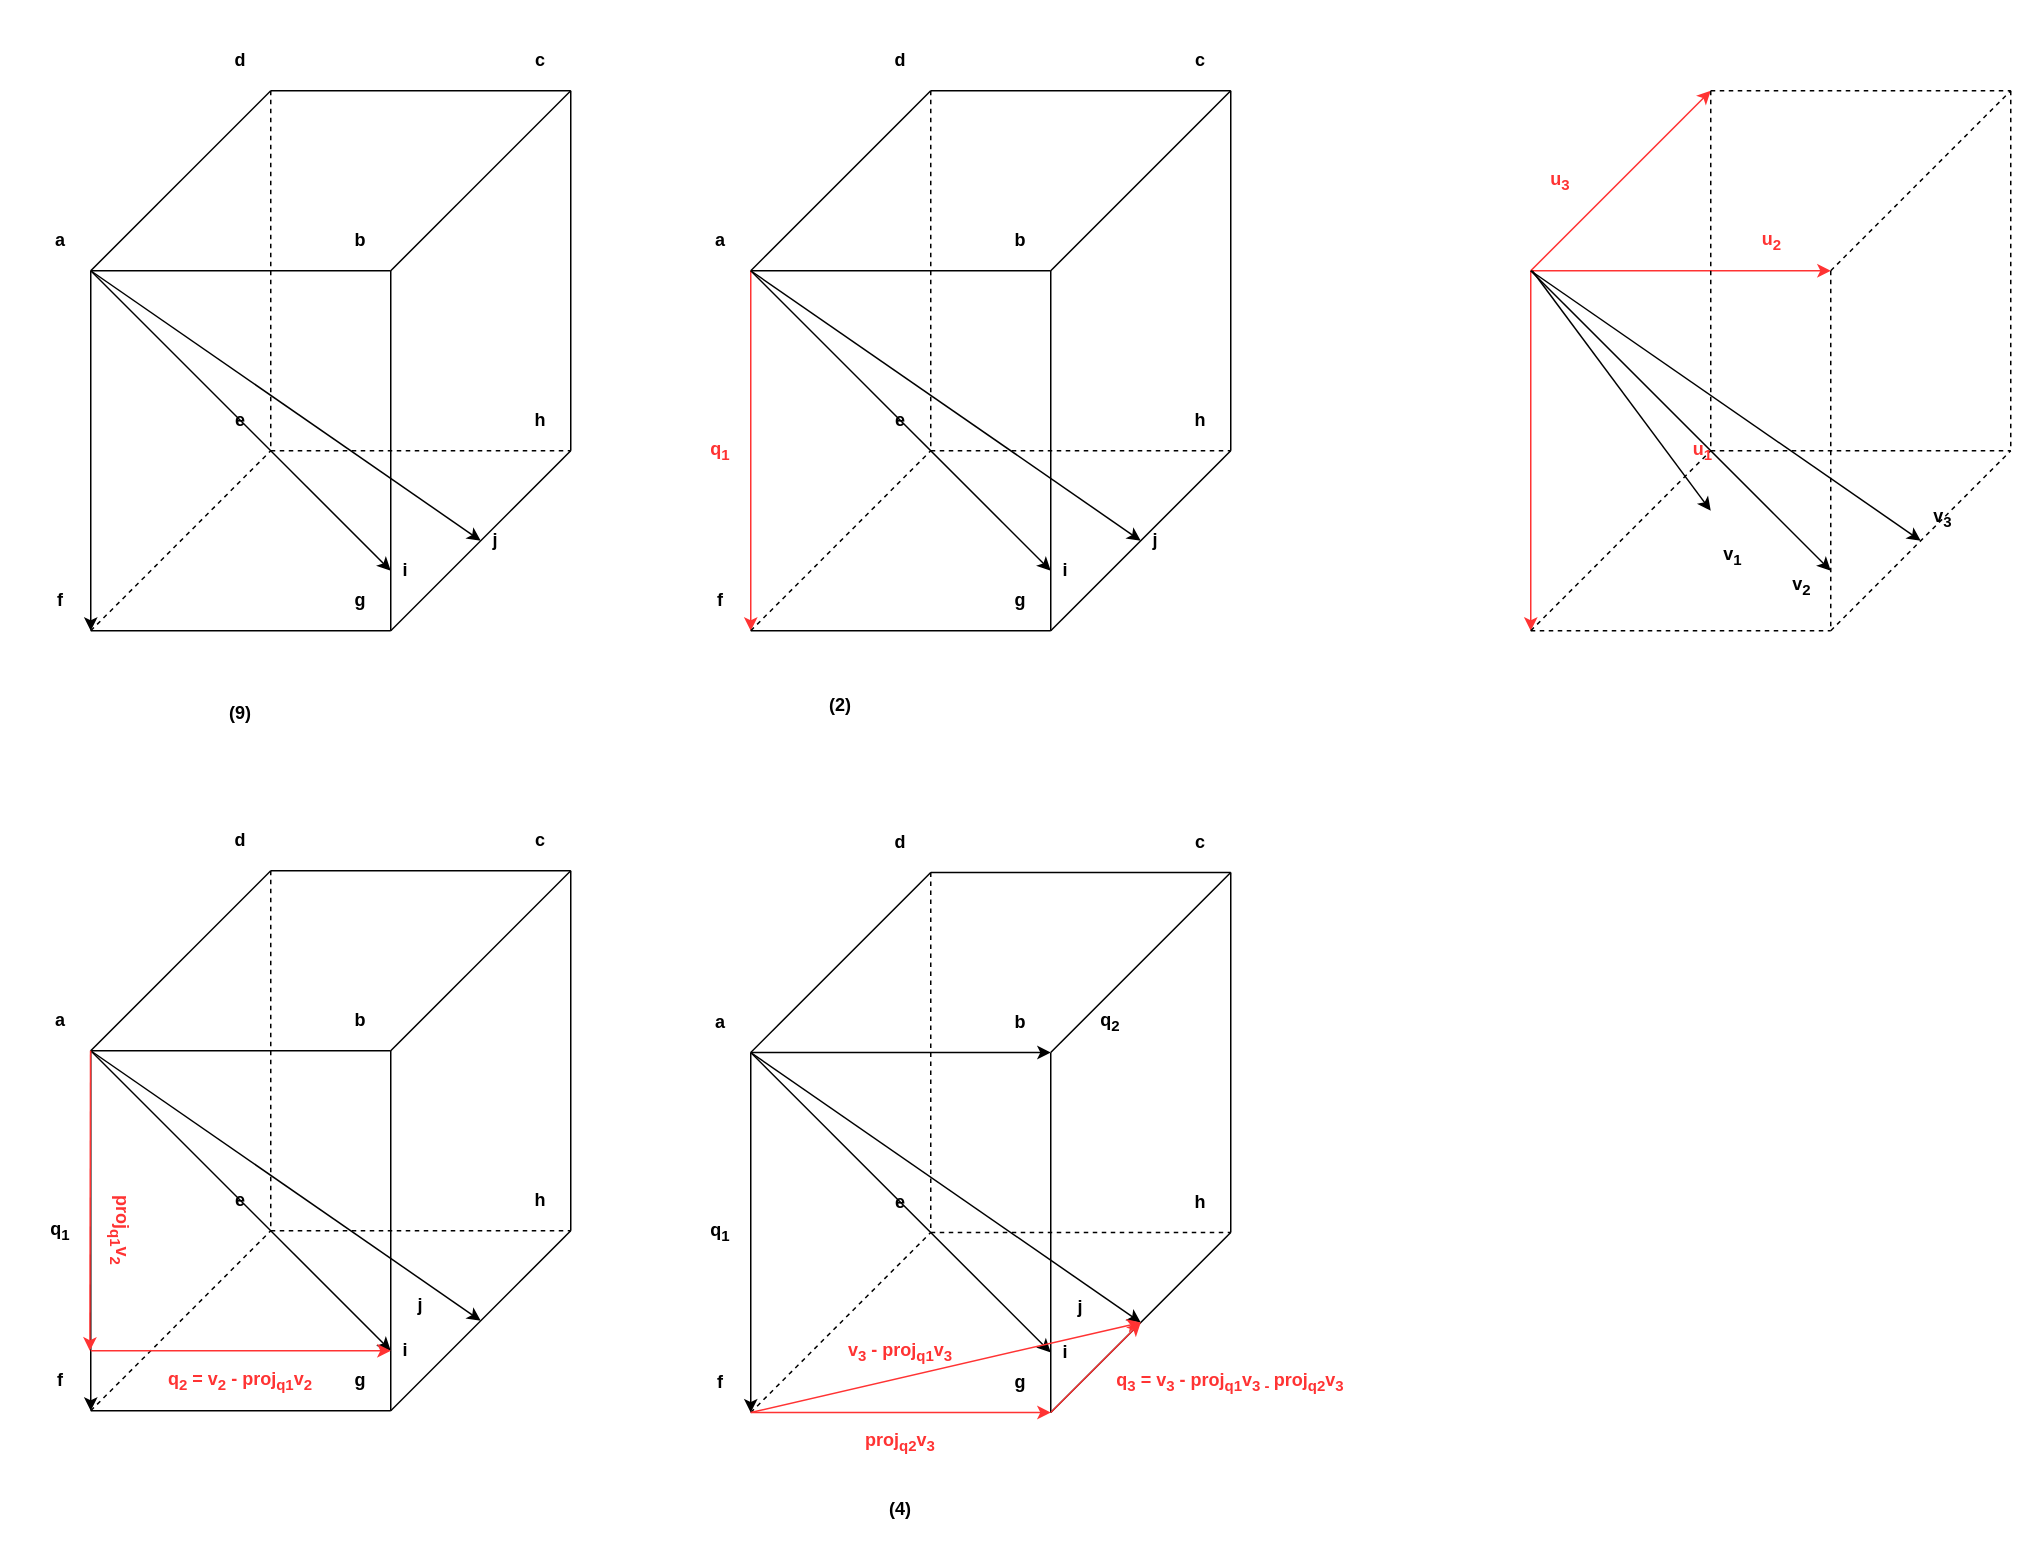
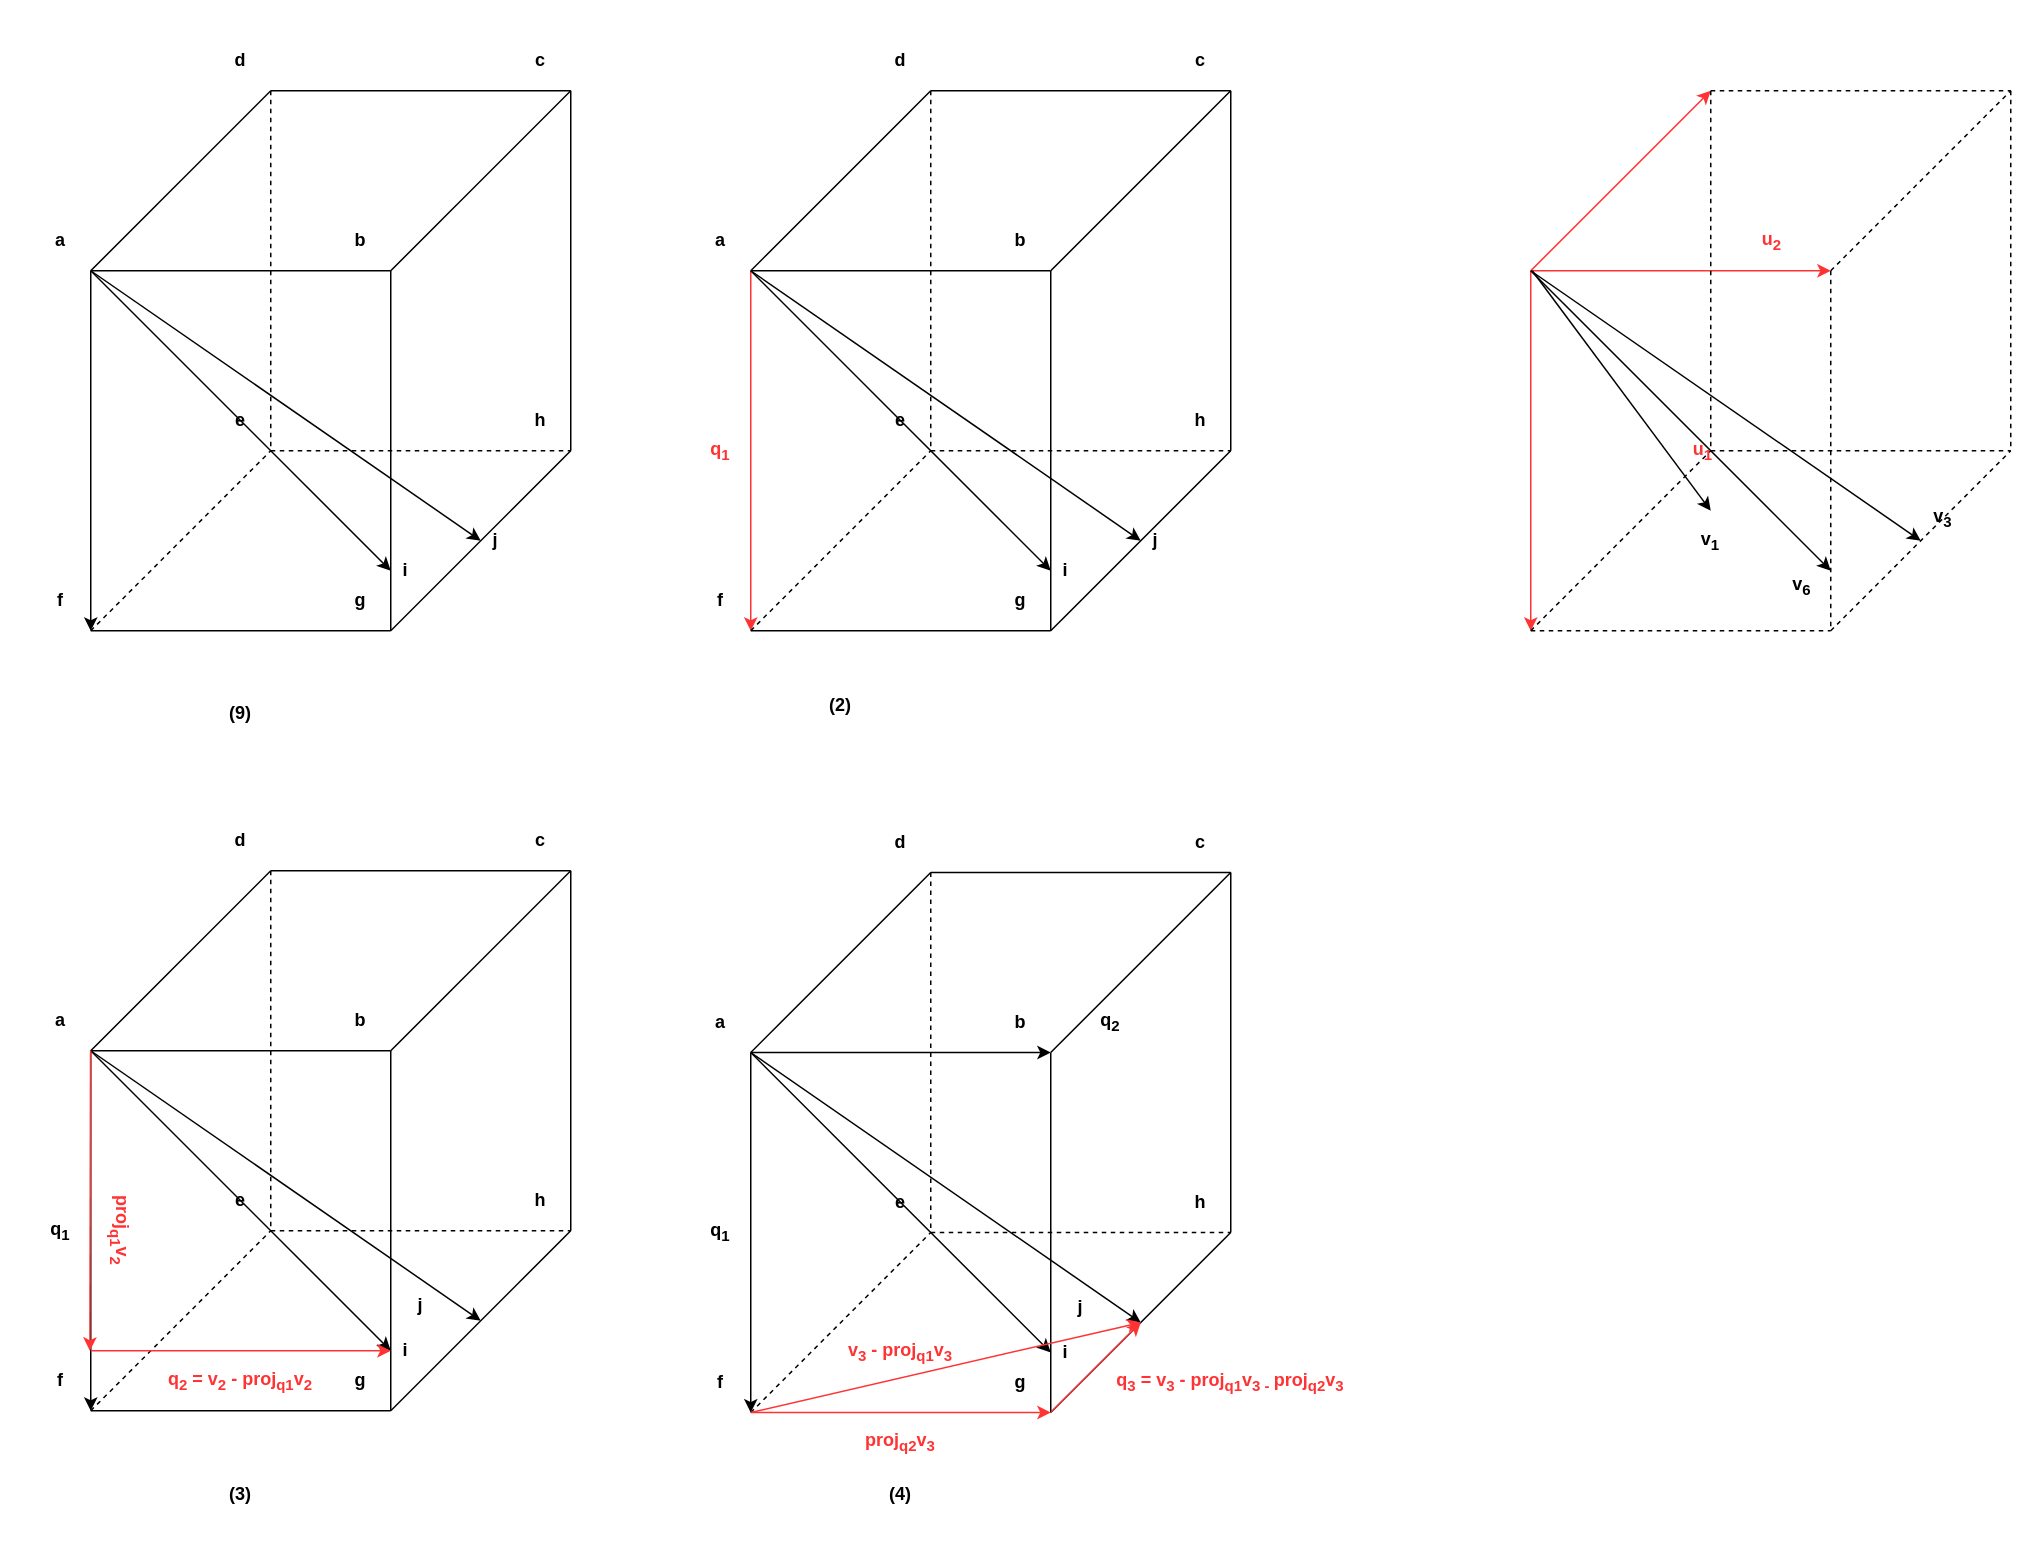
node "u3": removed
node "v1": moved (1733, 556) -> (1711, 541)
node "v2": label "v2" -> "v6"
node "(3)": added
node "(4)": moved (901, 1510) -> (901, 1495)
